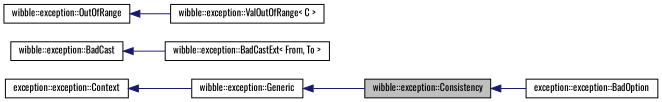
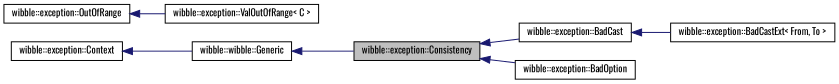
edge "wibble::exception::BadCast" -> "wibble::exception::Consistency": added
node "exception::exception::Context": label "exception::exception::Context" -> "wibble::exception::Context"
node "wibble::exception::Generic": label "wibble::exception::Generic" -> "wibble::wibble::Generic"
node "exception::exception::BadOption": label "exception::exception::BadOption" -> "wibble::exception::BadOption"
